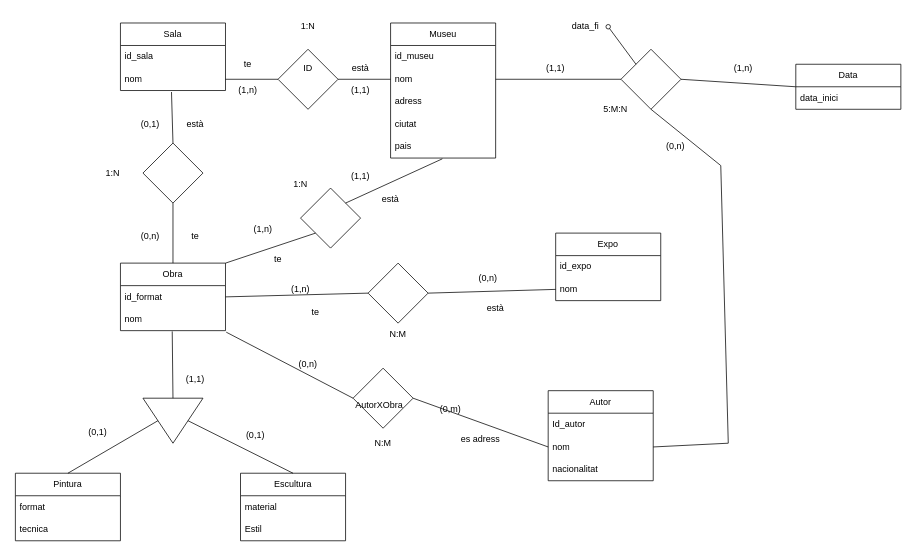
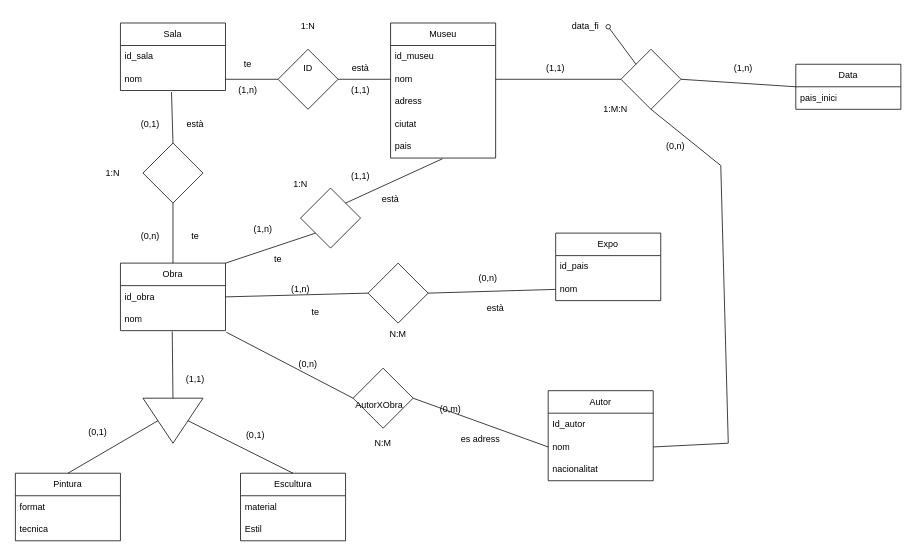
node "data_inici": label "data_inici" -> "pais_inici"
node "5:M:N": label "5:M:N" -> "1:M:N"
node "id_expo": label "id_expo" -> "id_pais"
node "id_format": label "id_format" -> "id_obra"
